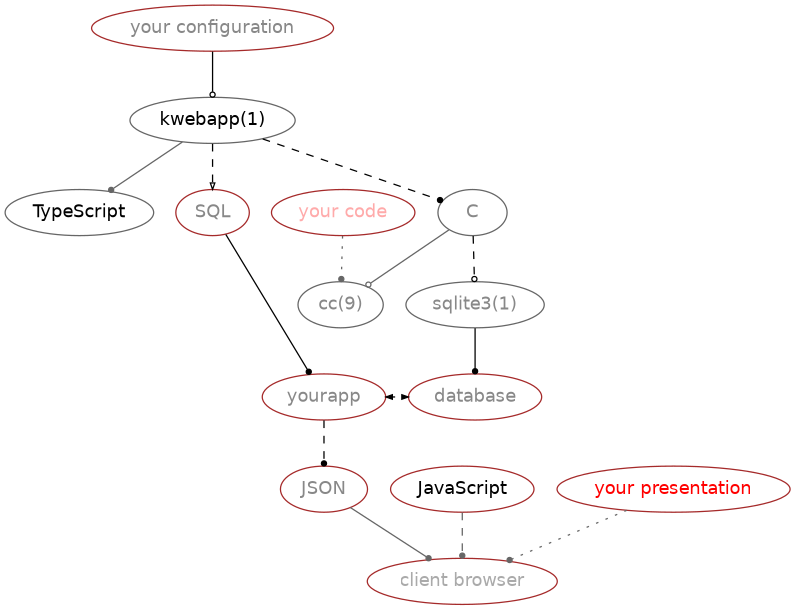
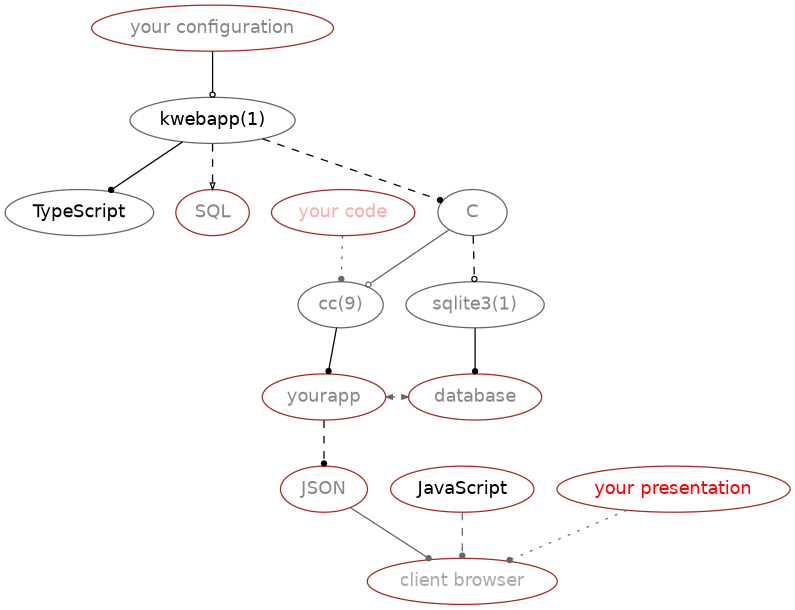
edge "kwebapp(1)" -> "TypeScript": color gray40 -> black
edge "SQL" -> "yourapp": now "cc(9)" -> "yourapp"
edge "yourapp" -- "database": color black -> gray40
